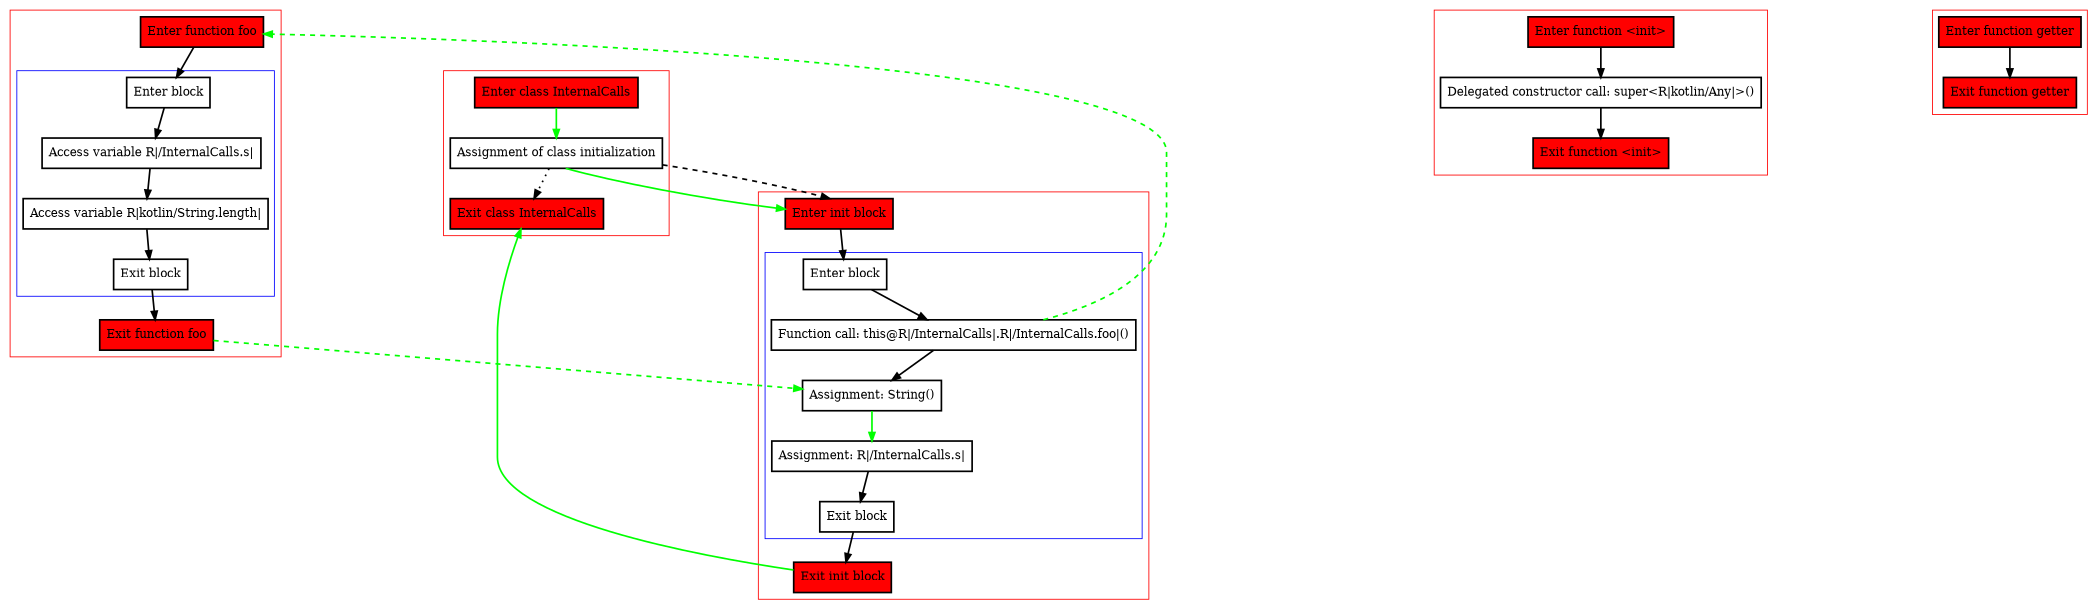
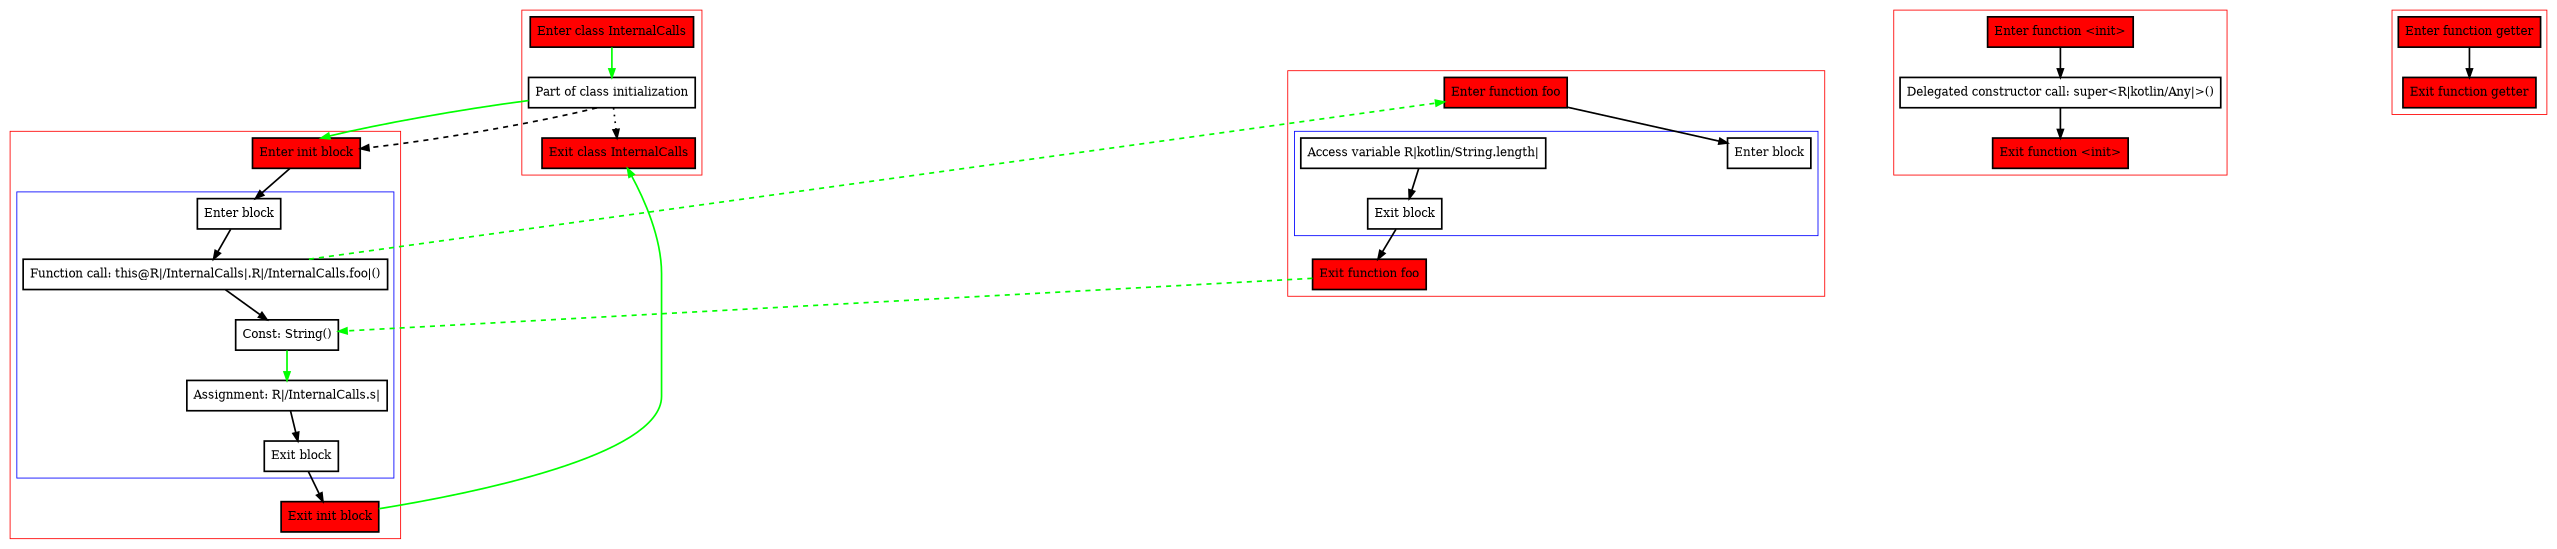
node "Access variable R|/InternalCalls.s|": removed
node "Assignment of class initialization": label "Assignment of class initialization" -> "Part of class initialization"
node "Assignment: String()": label "Assignment: String()" -> "Const: String()"
